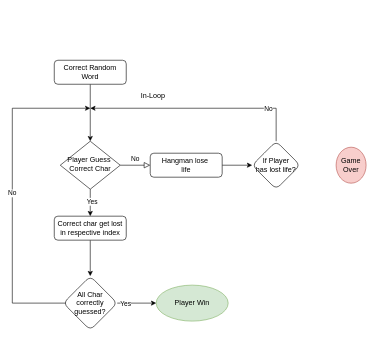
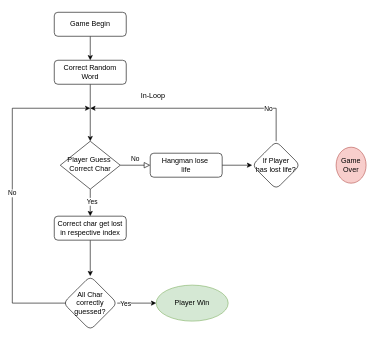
node "Game Begin": added
edge "Game Begin" -> "Correct Random Word": added
